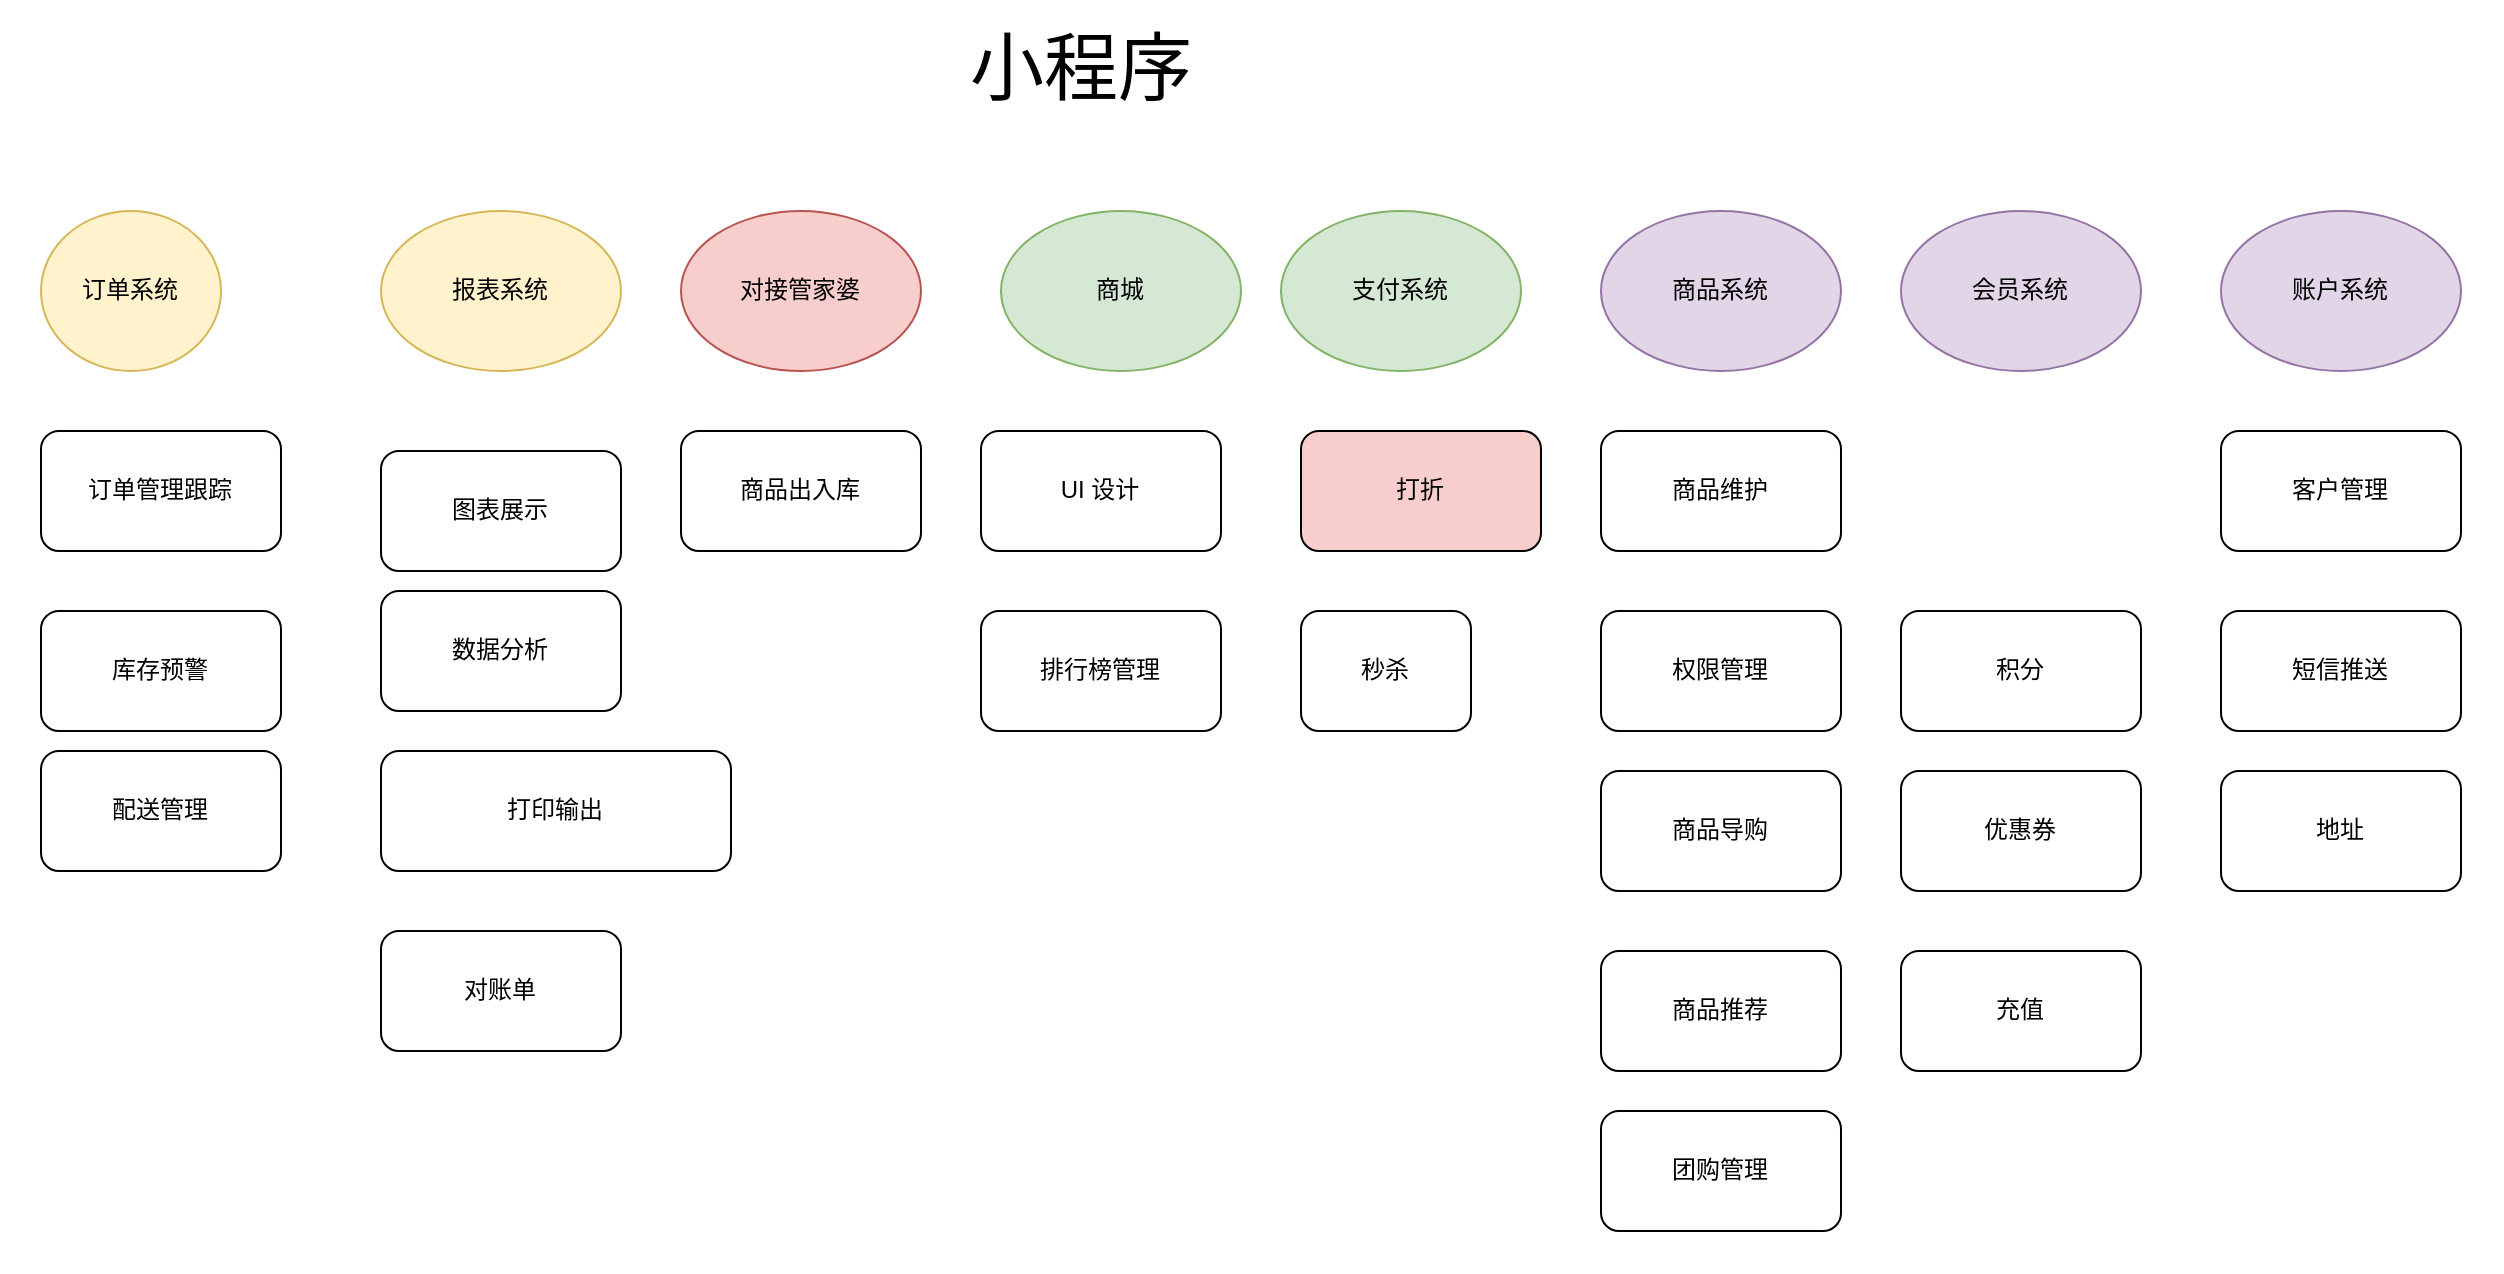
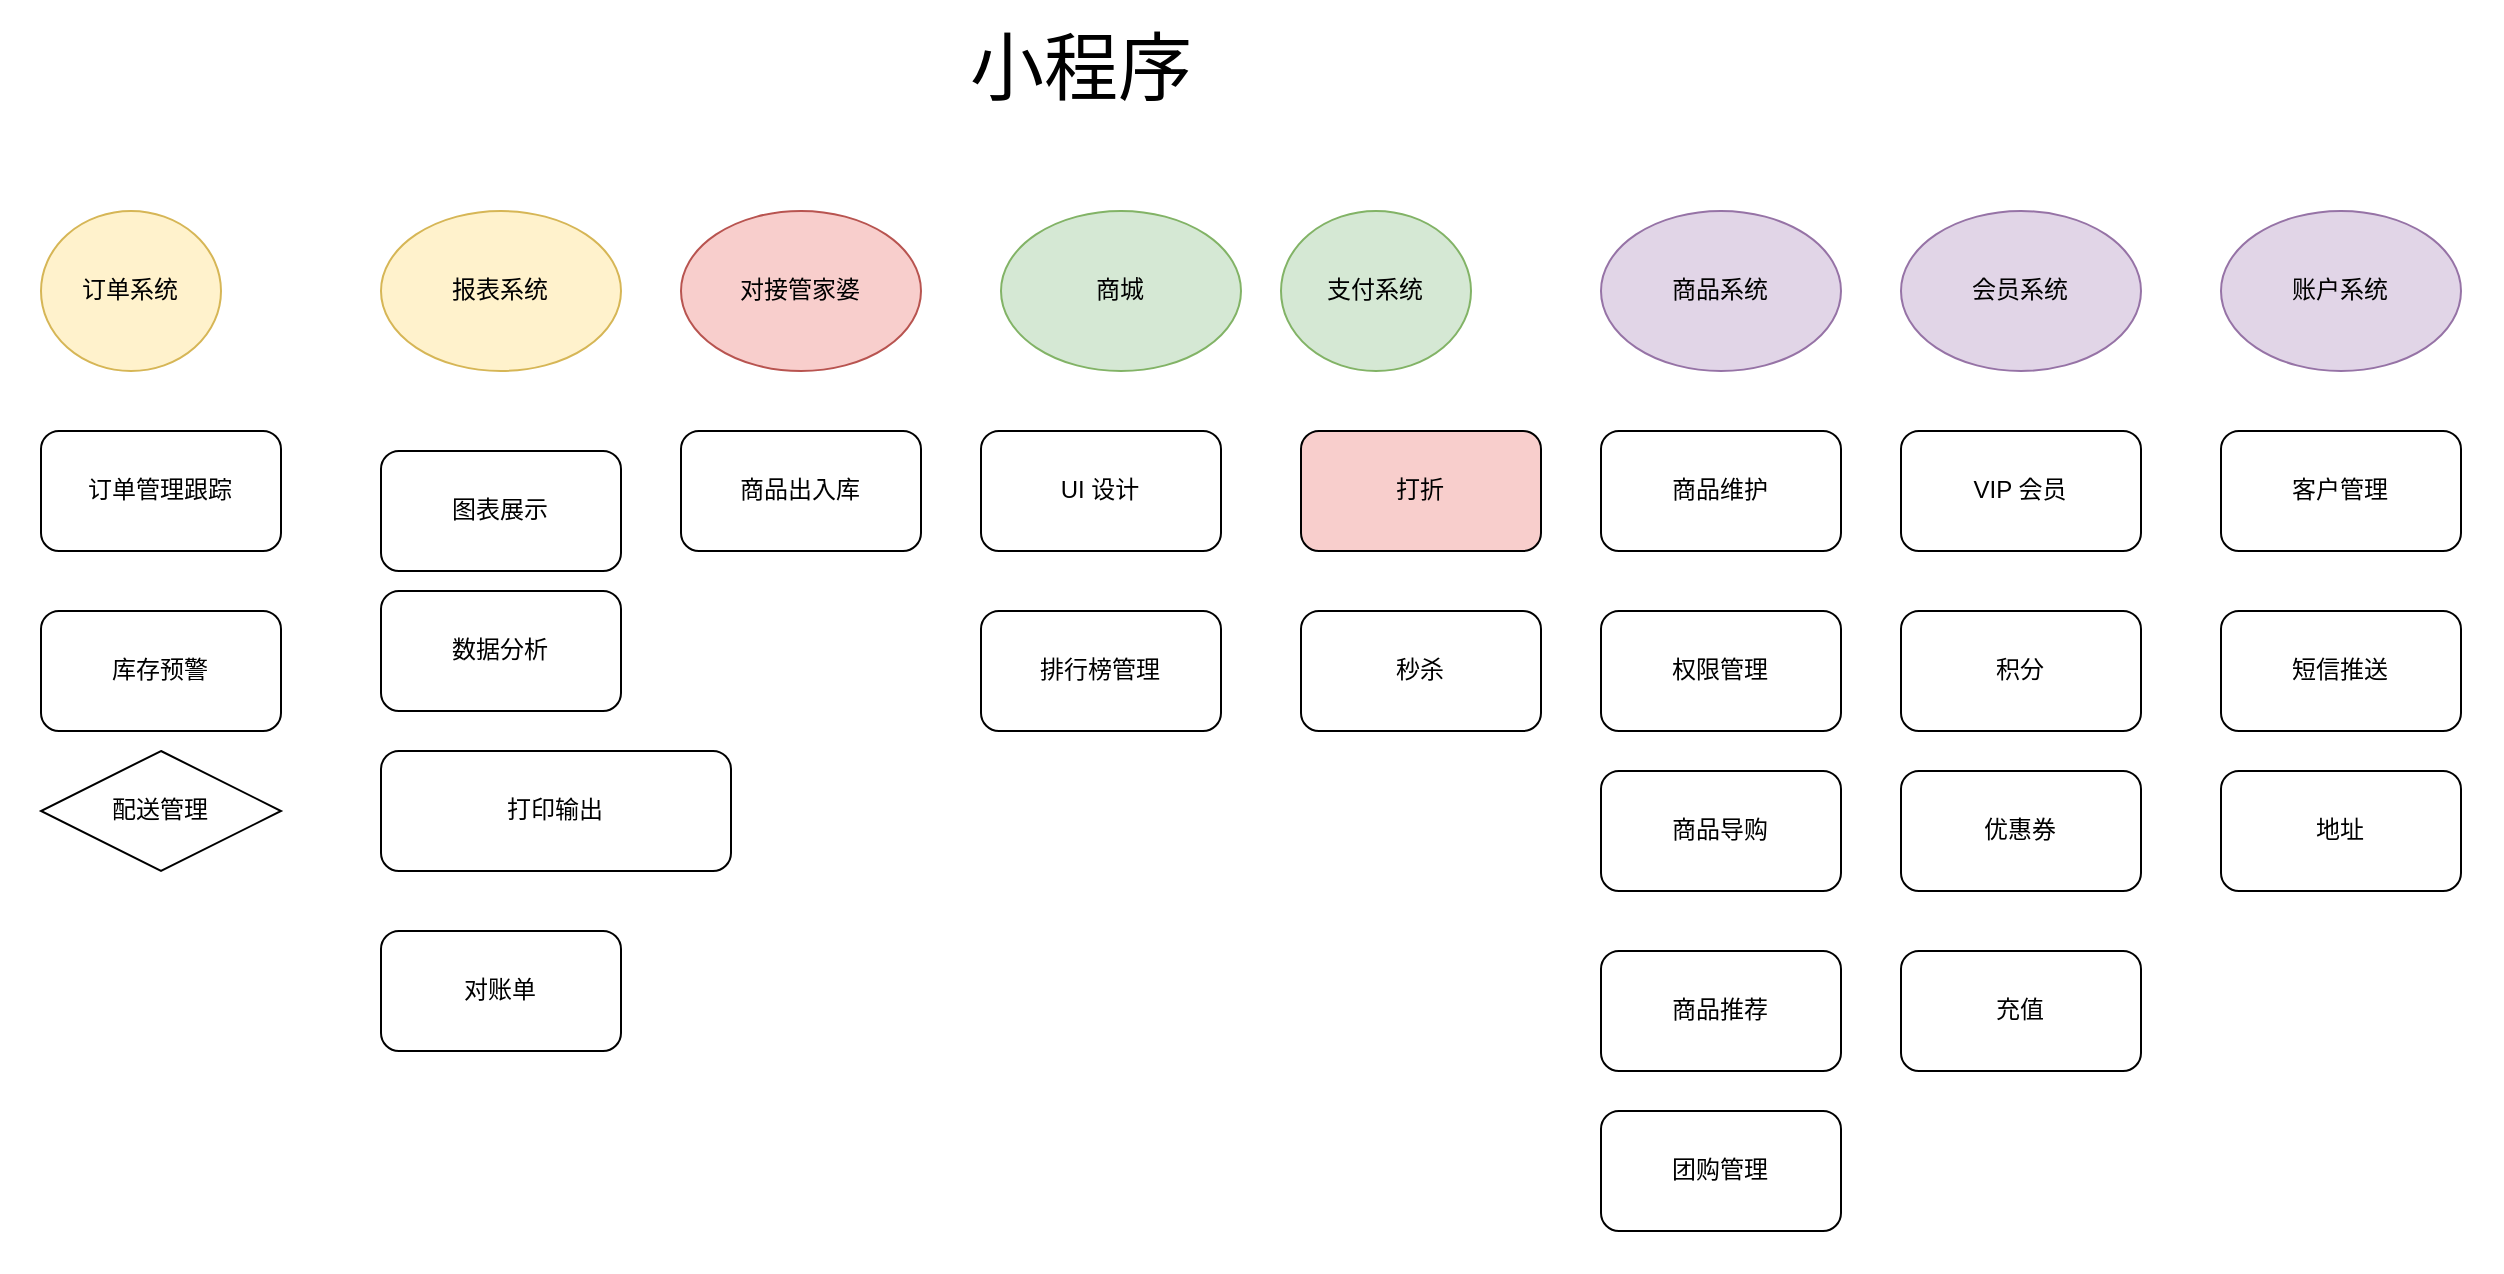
node "支付系统": size 240x160 -> 190x160
node "VIP 会员": added
node "秒杀": size 170x120 -> 240x120
node "配送管理": shape rounded rectangle -> diamond
